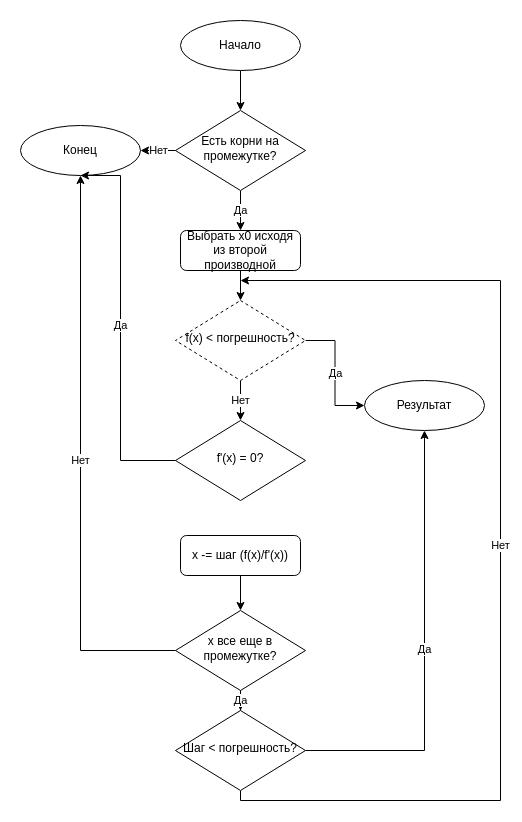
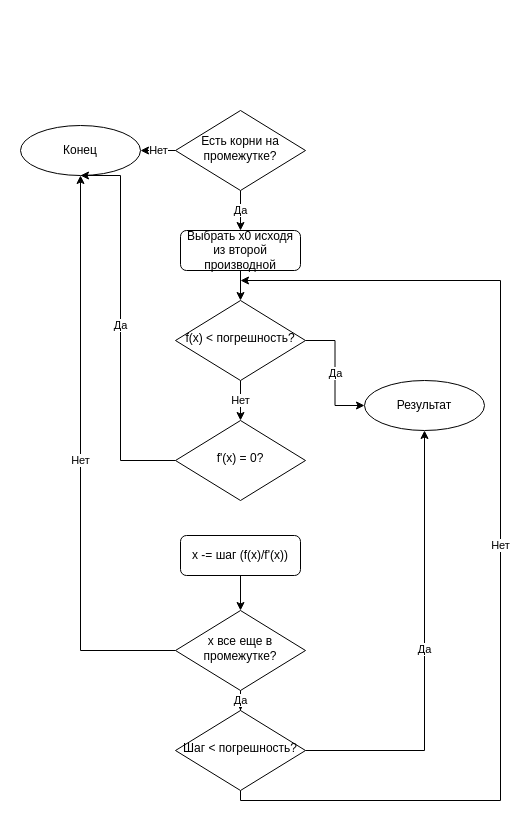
node "Начало": removed
edge "Начало" -> "Есть корни на промежутке?": removed
node "f(x) < погрешность?": style dashed -> solid
